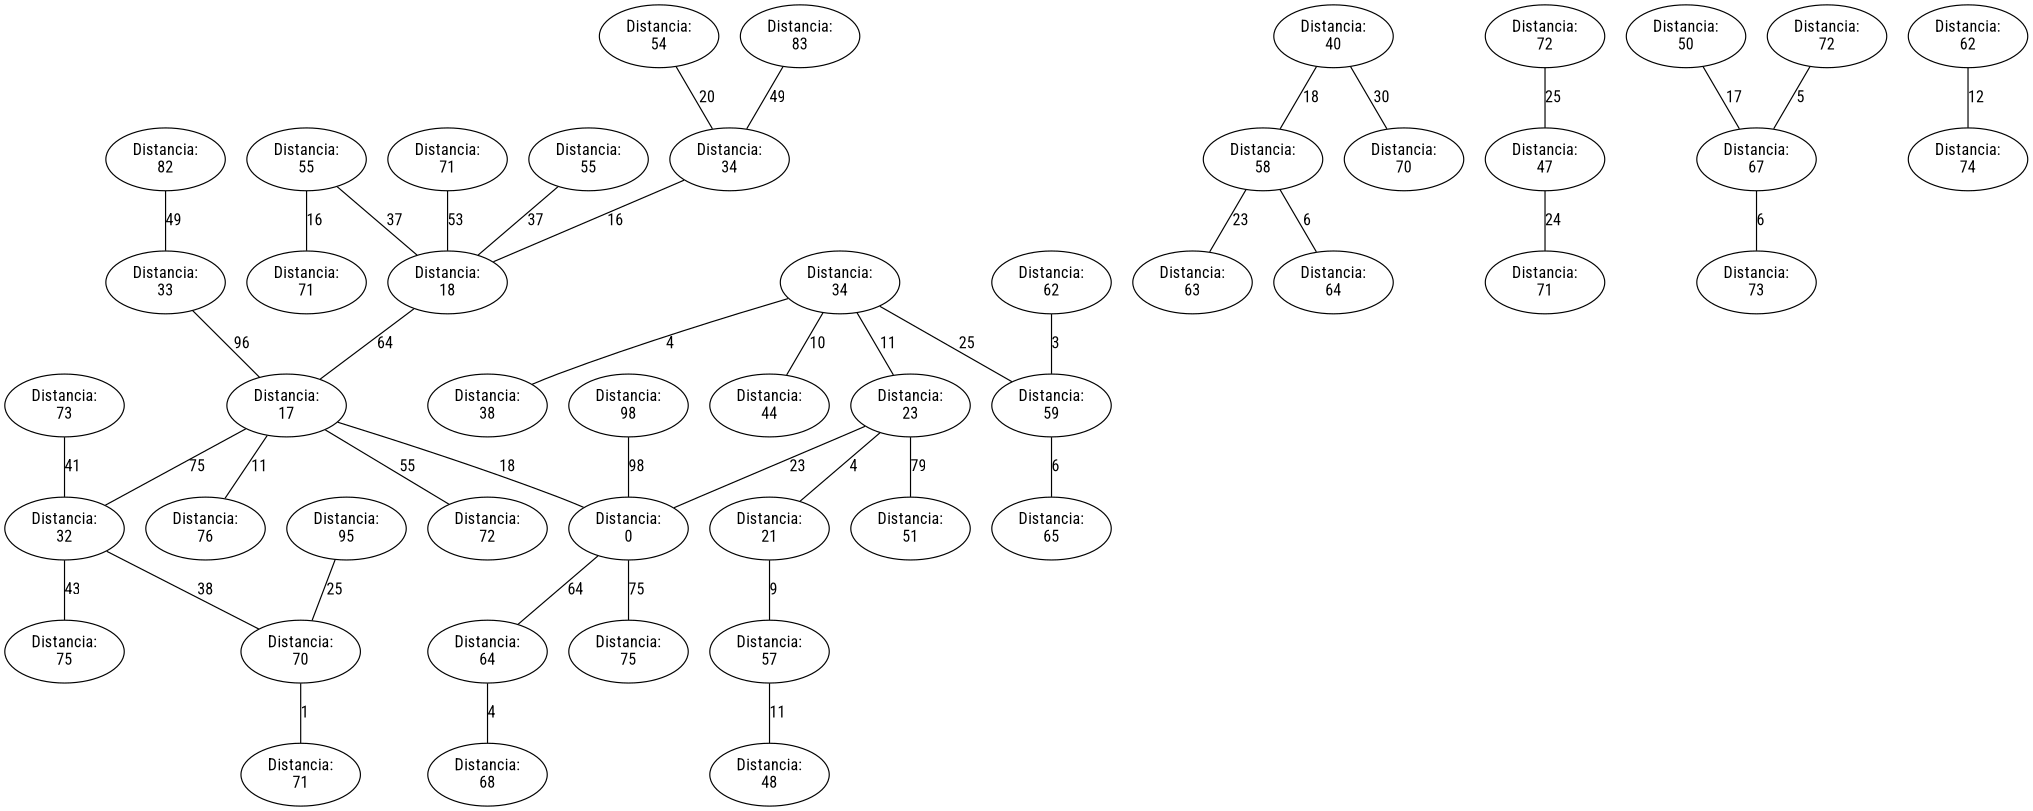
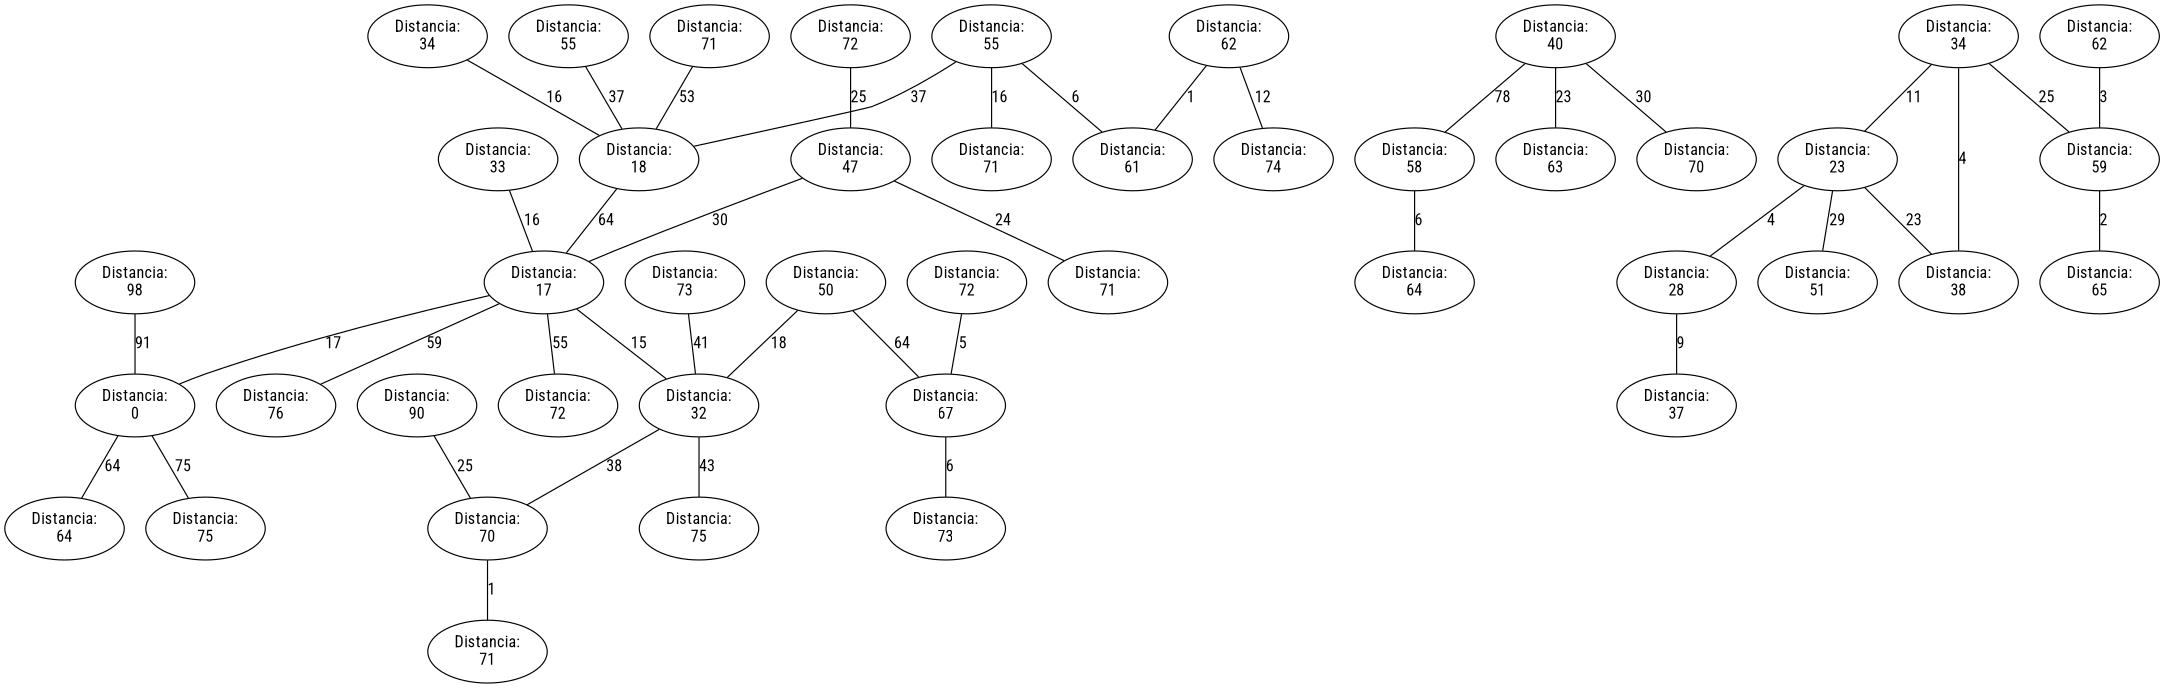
node "Distancia: 54": removed
node "Distancia: 83": removed
edge "Distancia: 40" -- "Distancia: 58": label "18" -> "78"
edge "Distancia: 50" -- "Distancia: 67": label "17" -> "64"
node "Distancia: 82": removed
node "Distancia: 61": added
edge "Distancia: 47" -- "Distancia: 17": added, label "30"
edge "Distancia: 58" -- "Distancia: 63": now "Distancia: 40" -- "Distancia: 63"
edge "Distancia: 33" -- "Distancia: 17": label "96" -> "16"
edge "Distancia: 50" -- "Distancia: 32": added, label "18"
node "Distancia: 44": removed
edge "Distancia: 17" -- "Distancia: 32": label "75" -> "15"
edge "Distancia: 17" -- "Distancia: 76": label "11" -> "59"
edge "Distancia: 17" -- "Distancia: 0": label "18" -> "17"
edge "Distancia: 98" -- "Distancia: 0": label "98" -> "91"
edge "Distancia: 23" -- "Distancia: 0": now "Distancia: 23" -- "Distancia: 38"
edge "Distancia: 23" -- "Distancia: 51": label "79" -> "29"
edge "Distancia: 59" -- "Distancia: 65": label "6" -> "2"
node "Distancia: 95": label "Distancia: 95" -> "Distancia: 90"
node "Distancia: 21": label "Distancia: 21" -> "Distancia: 28"
node "Distancia: 57": label "Distancia: 57" -> "Distancia: 37"
node "Distancia: 68": removed
node "Distancia: 48": removed
